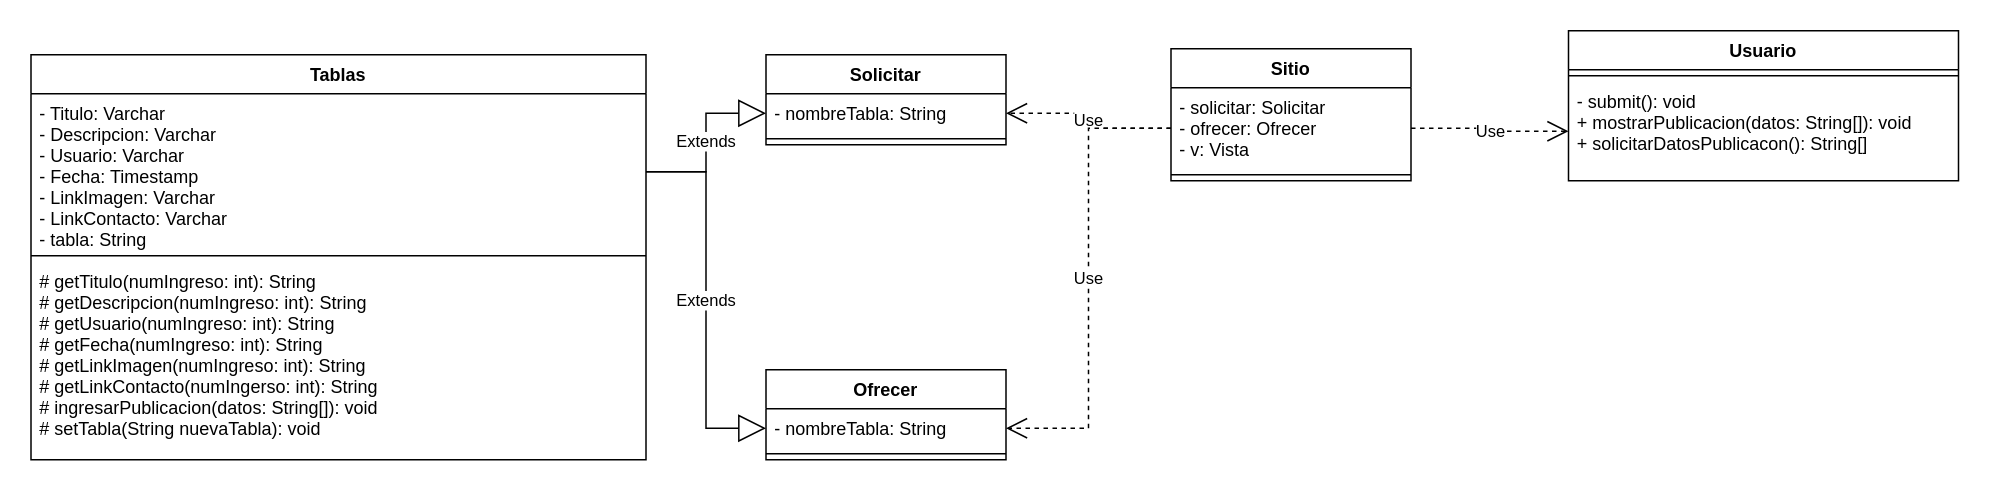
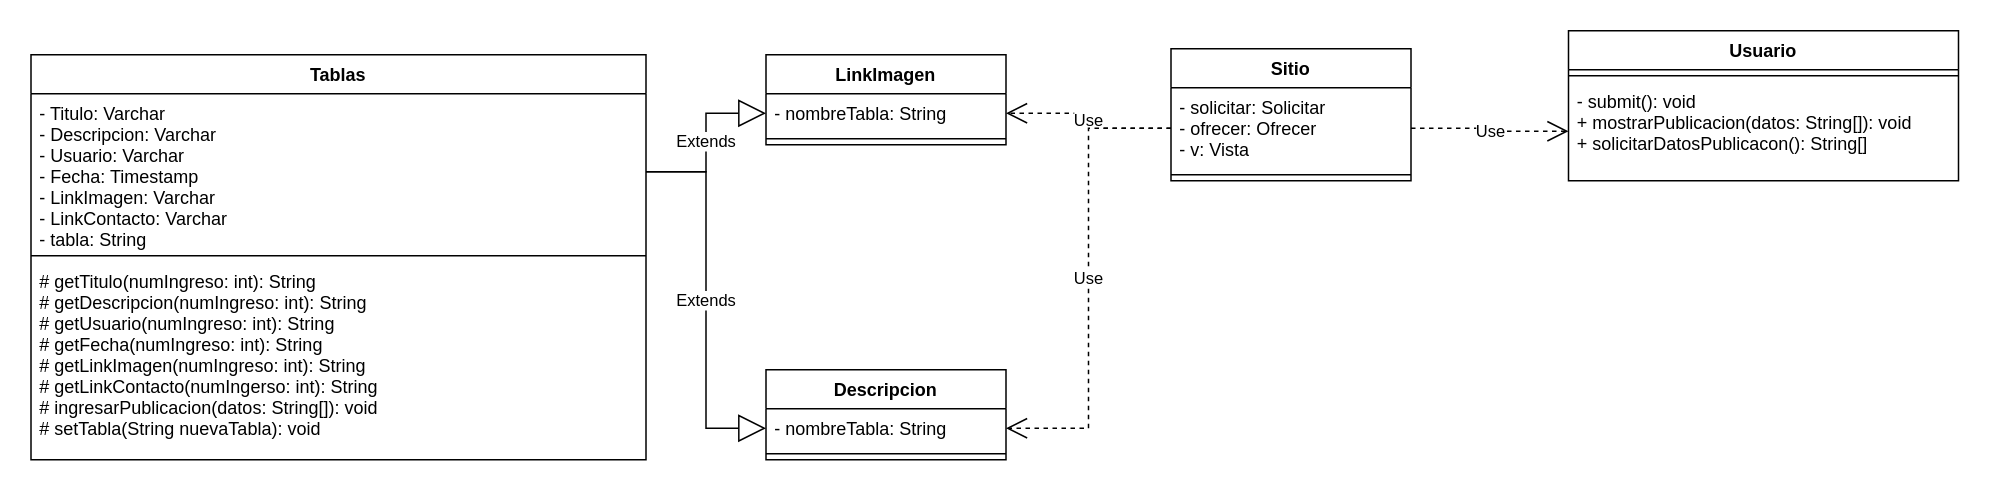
node "Solicitar": label "Solicitar" -> "LinkImagen"
node "Ofrecer": label "Ofrecer" -> "Descripcion"
